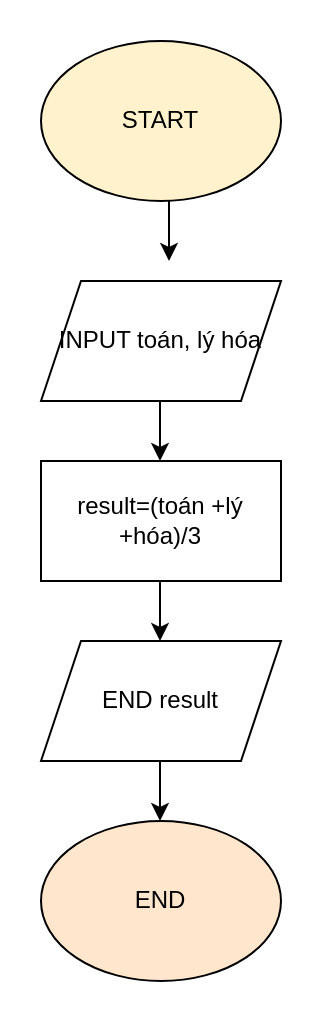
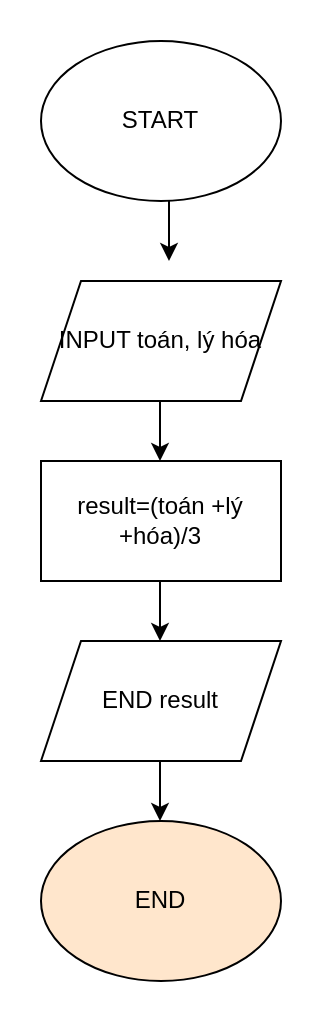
node "START": fillcolor #fff2cc -> #ffffff
